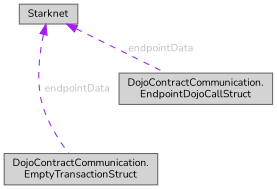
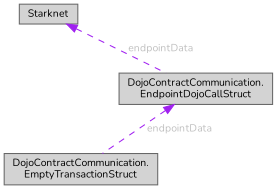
edge "DojoContractCommunication. EmptyTransactionStruct" -> "Starknet": now "DojoContractCommunication. EmptyTransactionStruct" -> "DojoContractCommunication. EndpointDojoCallStruct"
